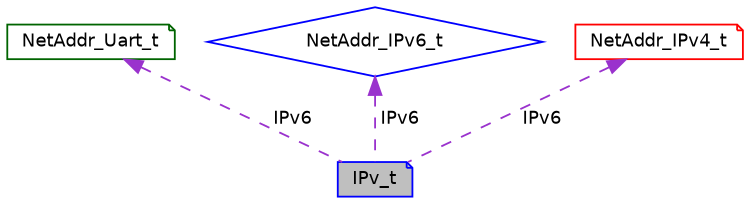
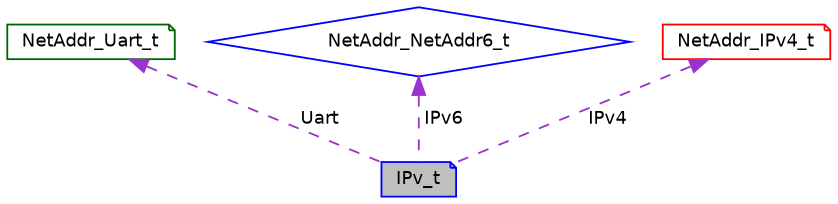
node "NetAddr_IPv6_t": label "NetAddr_IPv6_t" -> "NetAddr_NetAddr6_t"
edge "IPv_t" -> "NetAddr_Uart_t": label " IPv6" -> " Uart"
edge "IPv_t" -> "NetAddr_IPv4_t": label " IPv6" -> " IPv4"
